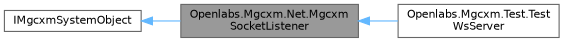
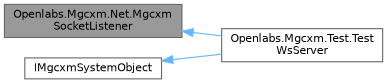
edge "Openlabs.Mgcxm.Net.Mgcxm SocketListener" -> "IMgcxmSystemObject": now "Openlabs.Mgcxm.Test.Test WsServer" -> "IMgcxmSystemObject"
